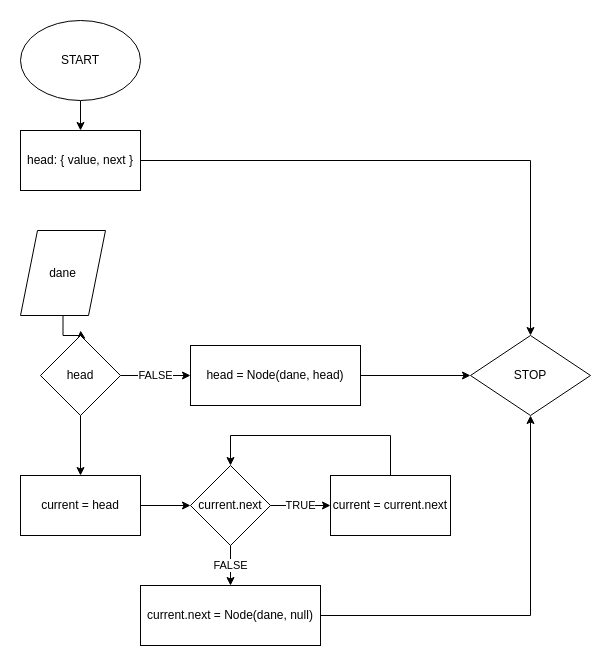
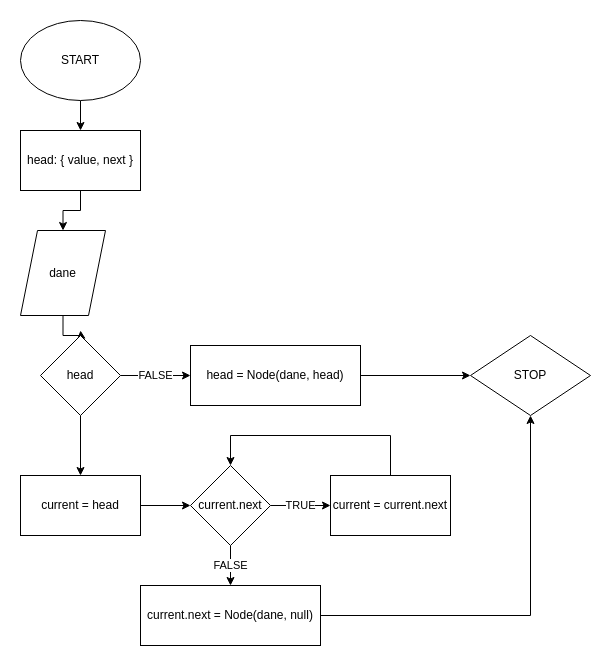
edge "head: { value, next }" -> "STOP": now "head: { value, next }" -> "dane"
